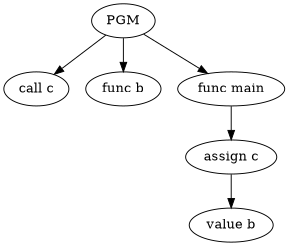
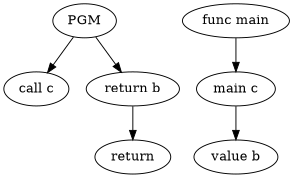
edge "PGM" -> "func main": removed
node "func b": label "func b" -> "return b"
node "return": added
node "assign c": label "assign c" -> "main c"
